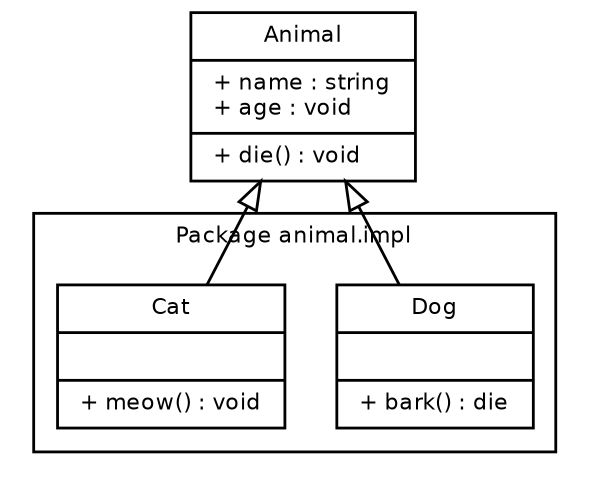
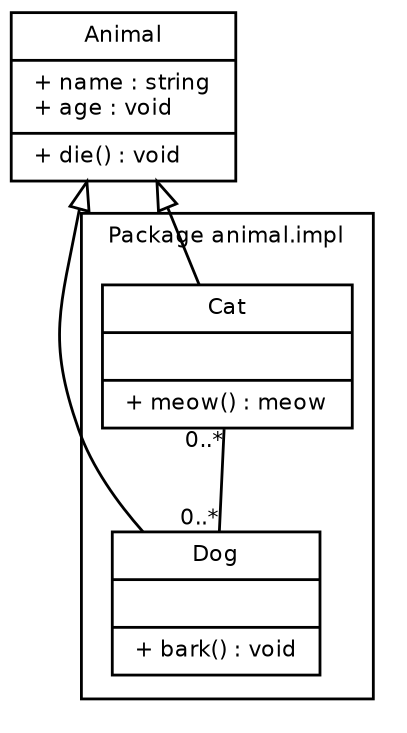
node "Cat": text "+ meow() : void" -> "+ meow() : meow"
node "Dog": text "+ bark() : die" -> "+ bark() : void"
edge "Cat" -- "Dog": added
